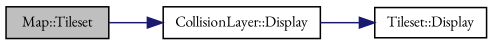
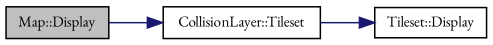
node "Map::Tileset": label "Map::Tileset" -> "Map::Display"
node "CollisionLayer::Display": label "CollisionLayer::Display" -> "CollisionLayer::Tileset"
